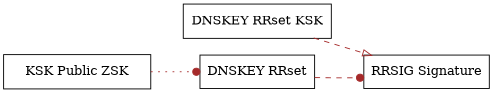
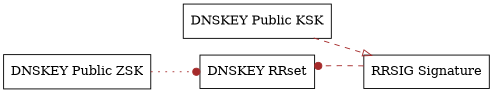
node "DNSKEY RRset KSK": label "DNSKEY RRset KSK" -> "DNSKEY Public KSK"
node "KSK Public ZSK": label "KSK Public ZSK" -> "DNSKEY Public ZSK"
edge "DNSKEY RRset" -> "RRSIG Signature": reversed
